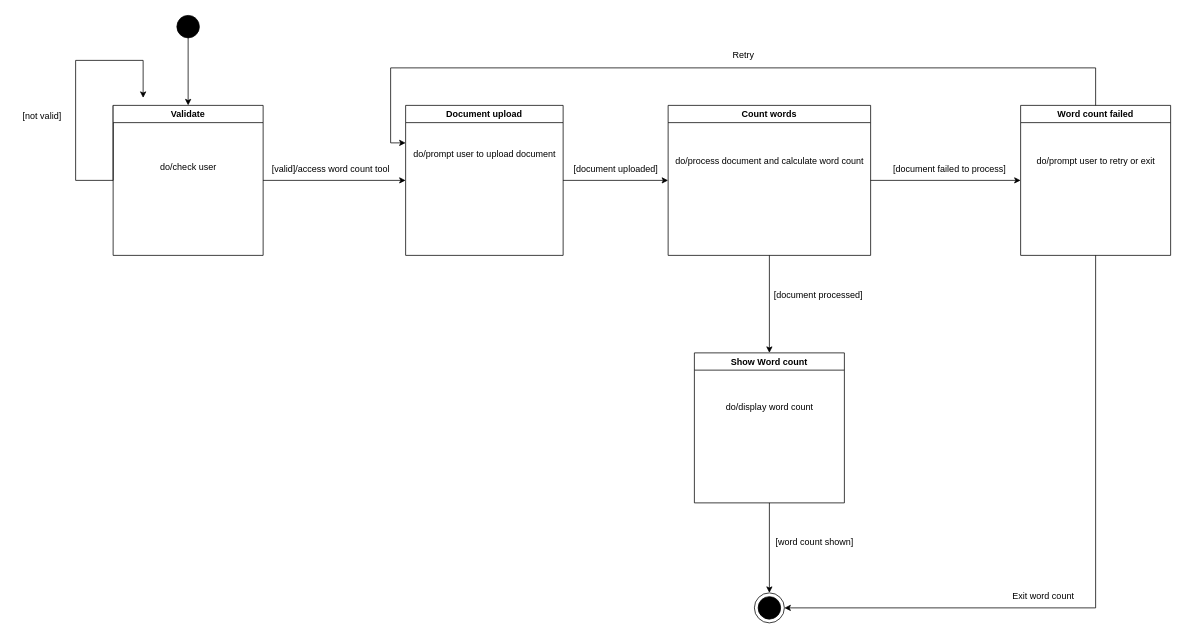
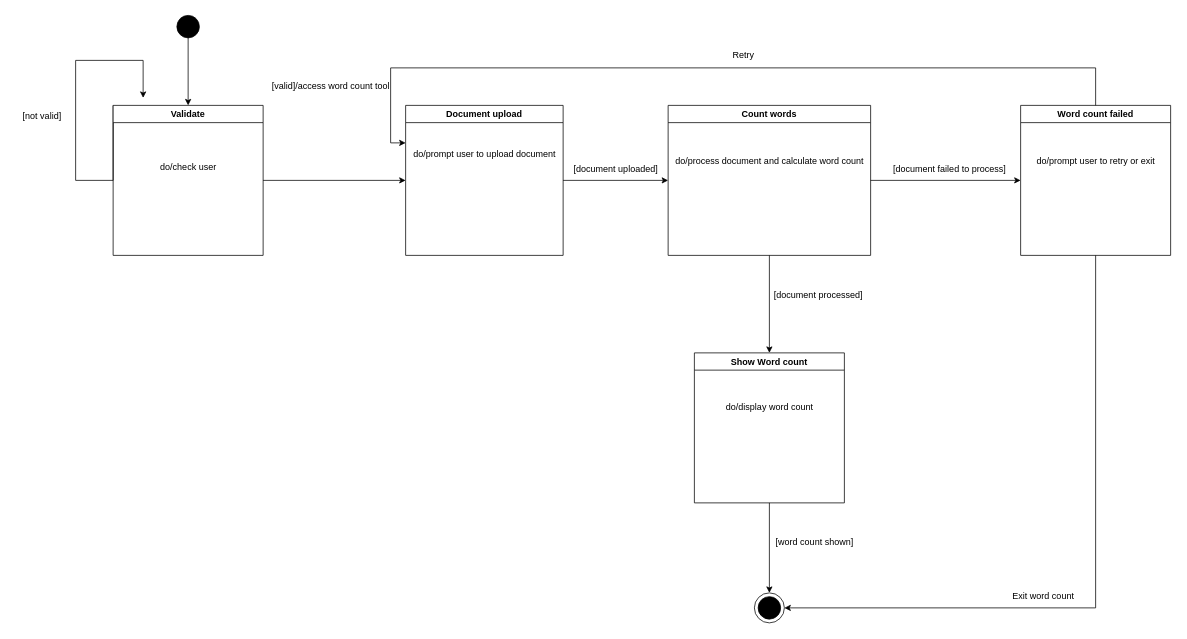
node "[valid]/access word count tool": moved (330, 169) -> (330, 87)
